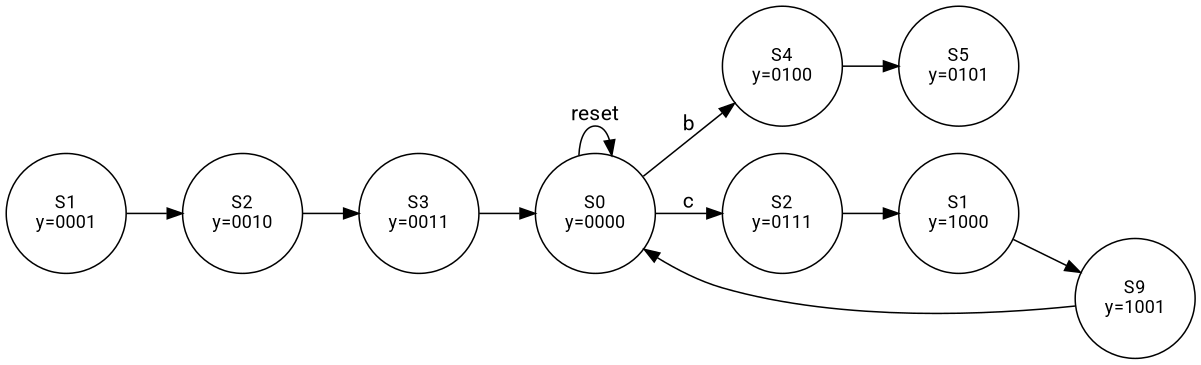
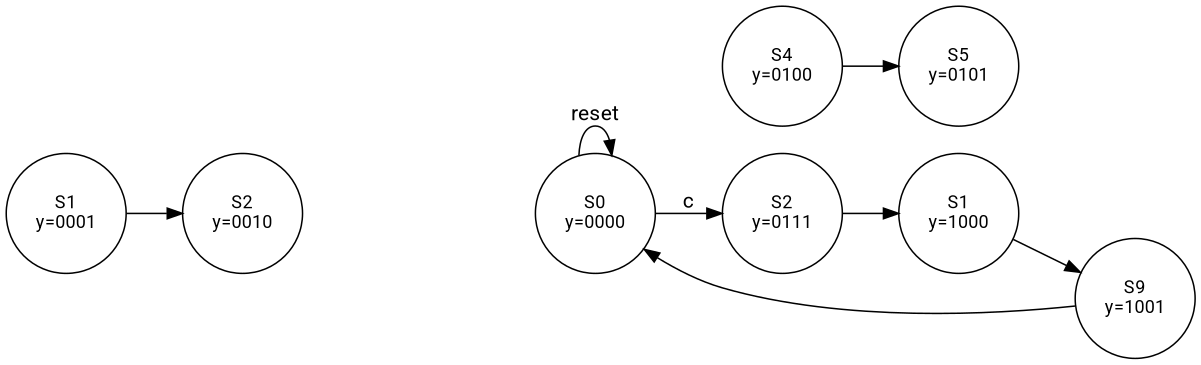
edge "S0 y=0000" -> "S4 y=0100": removed, label "b"
node "S3 y=0011": removed
